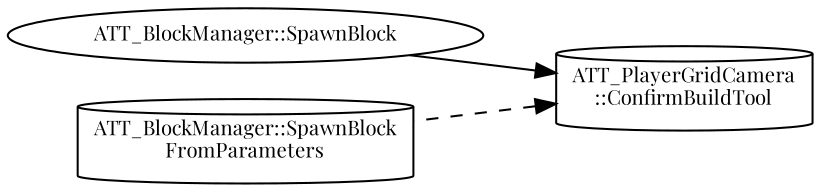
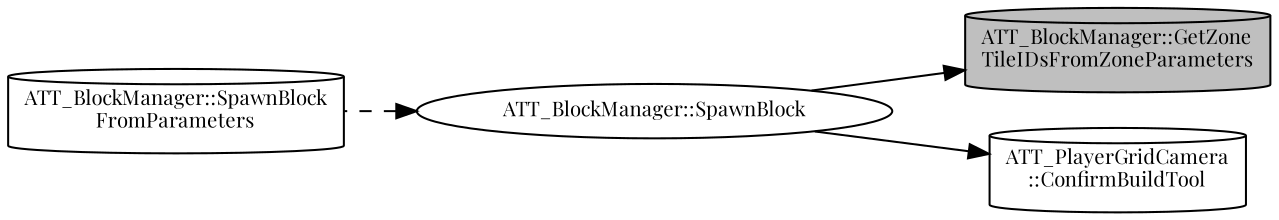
node "ATT_BlockManager::GetZone TileIDsFromZoneParameters": added
edge "ATT_BlockManager::SpawnBlock FromParameters" -> "ATT_PlayerGridCamera ::ConfirmBuildTool": now "ATT_BlockManager::SpawnBlock FromParameters" -> "ATT_BlockManager::SpawnBlock"
